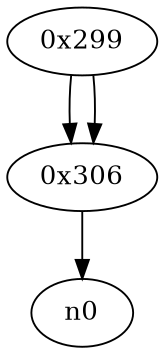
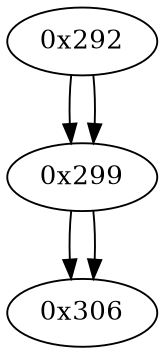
node "0x292": added
node "n0": removed
